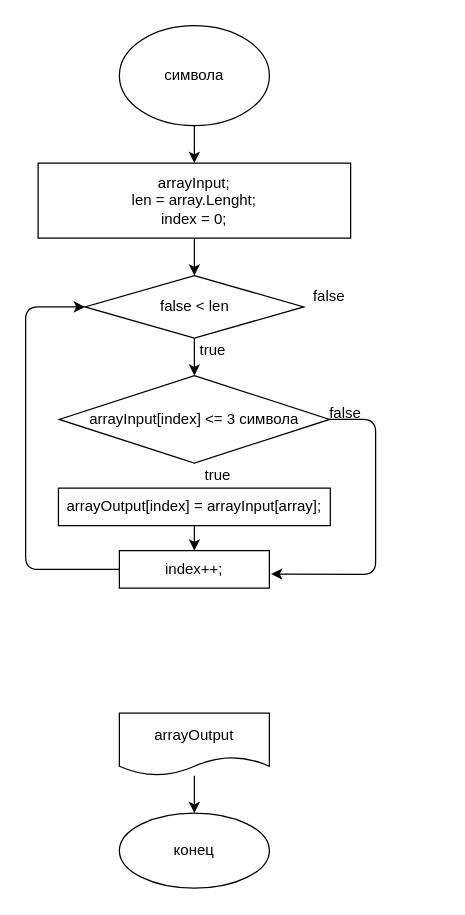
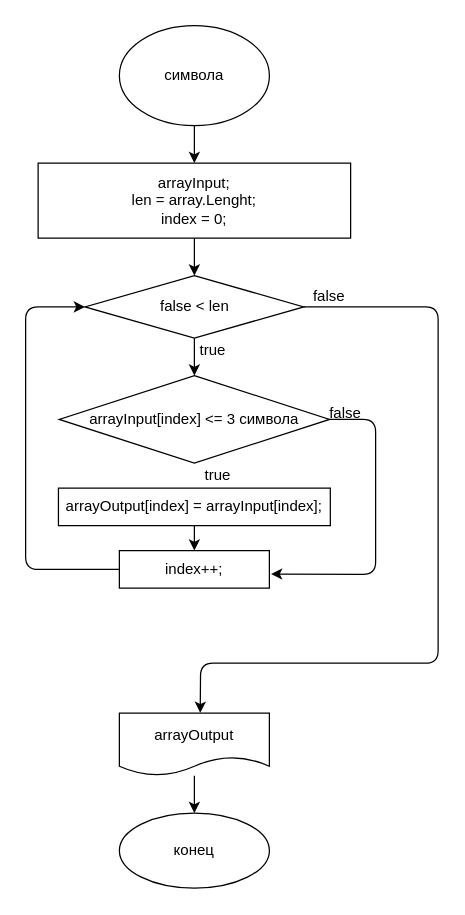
node "arrayOutput[index] = arrayInput[array];": label "arrayOutput[index] = arrayInput[array];" -> "arrayOutput[index] = arrayInput[index];"
edge "false < len" -> "arrayOutput": added
